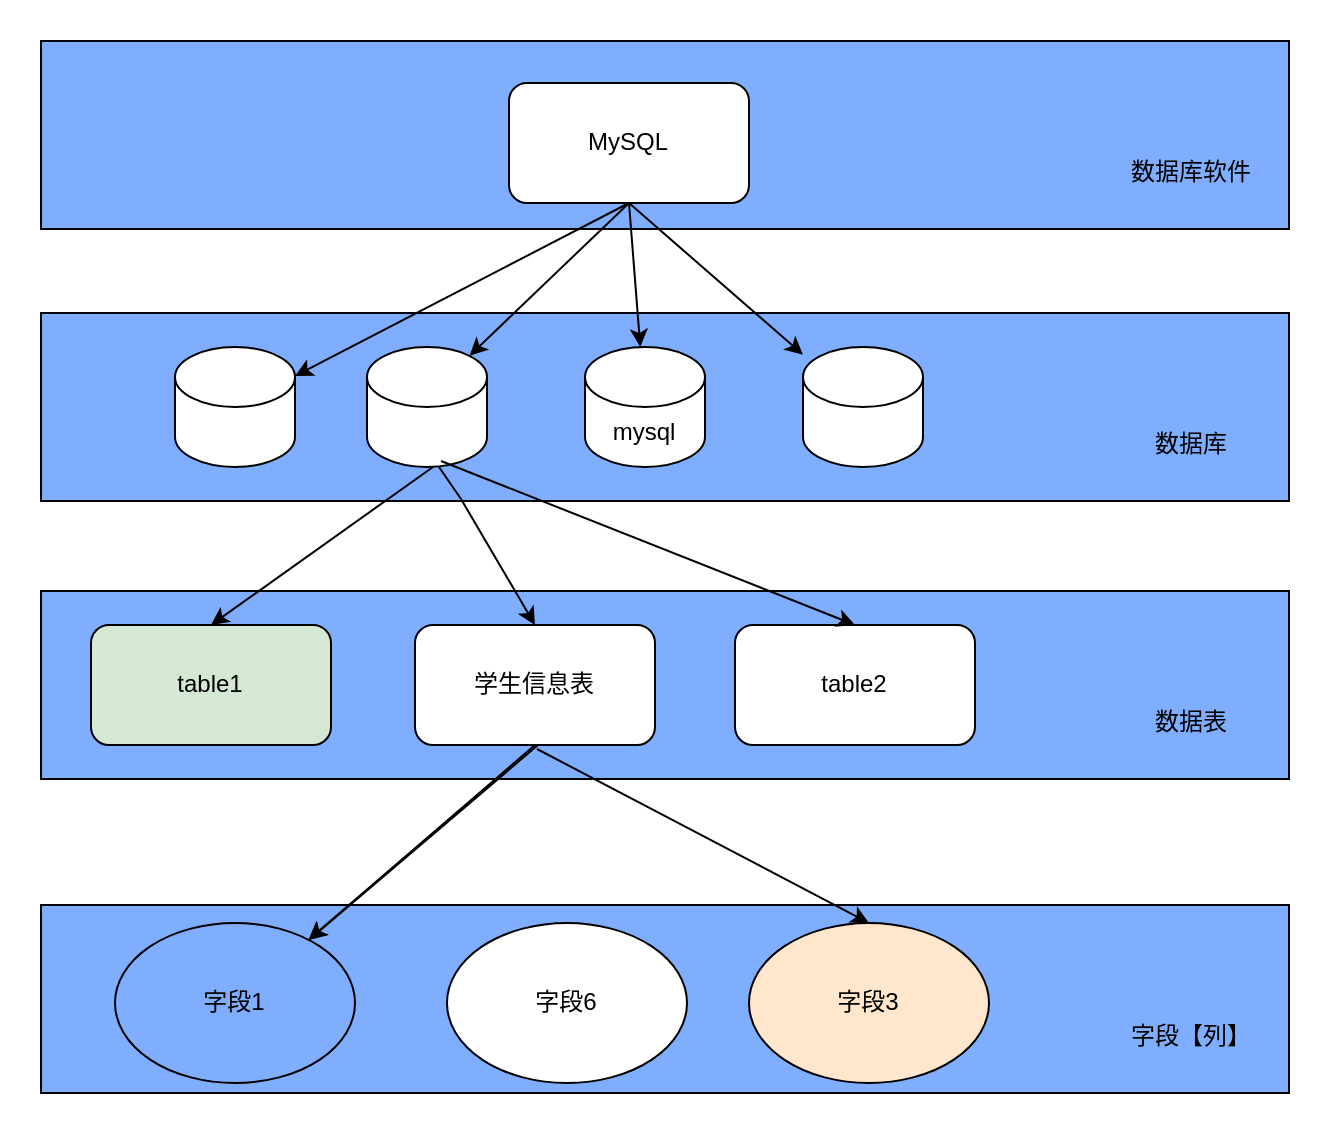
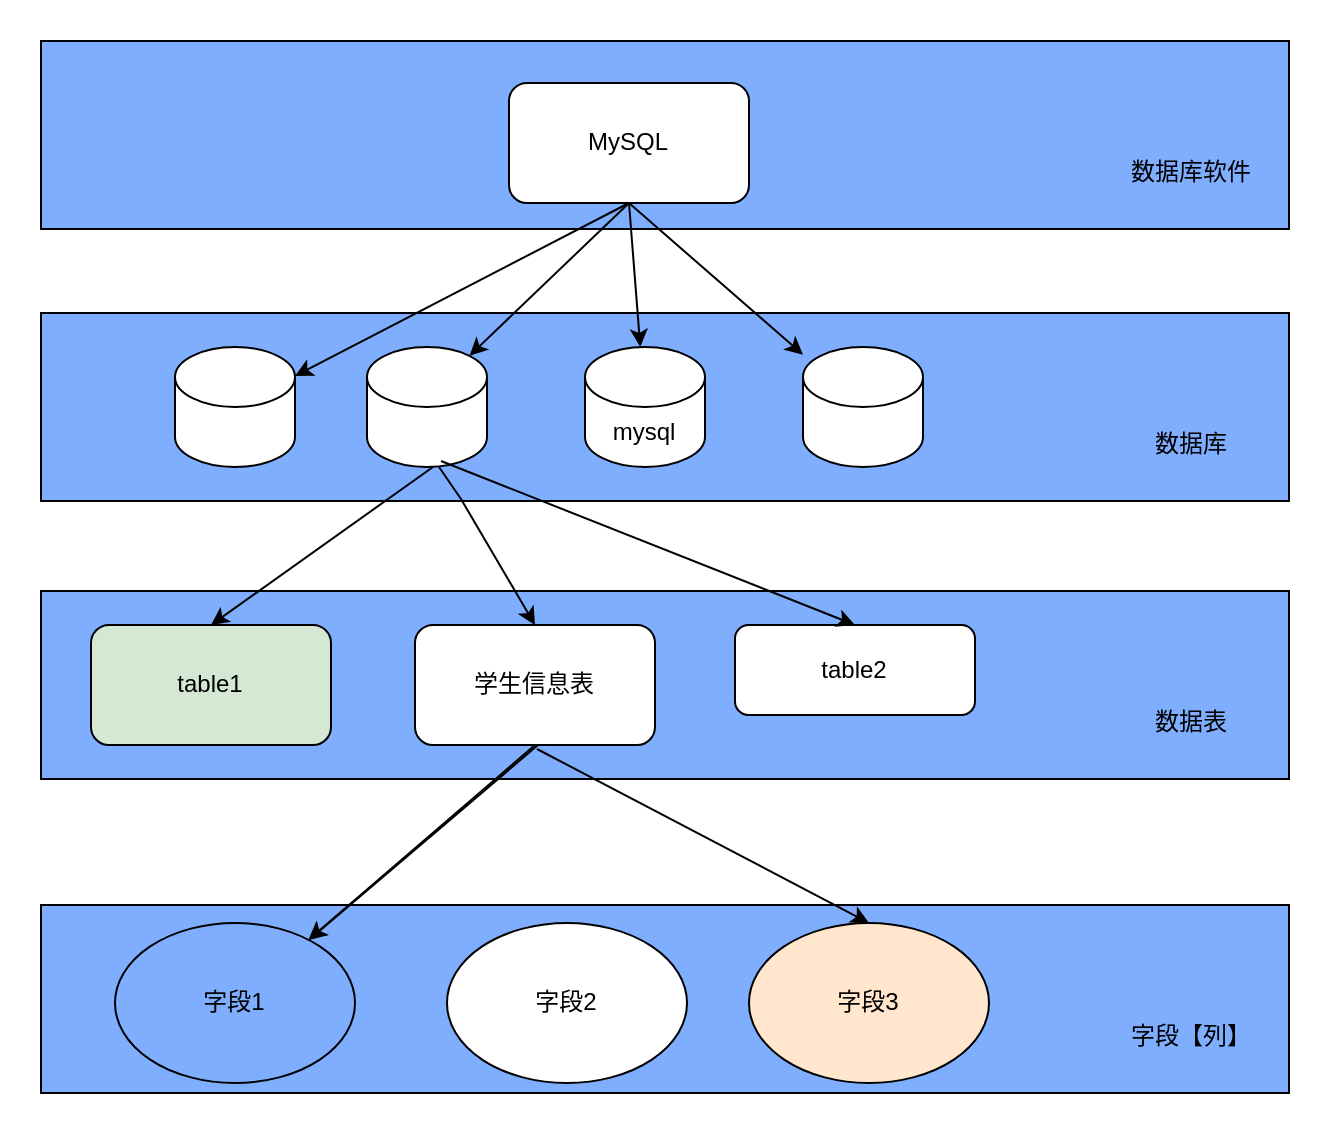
node "table2": size 240x120 -> 240x90
node "字段6": label "字段6" -> "字段2"
